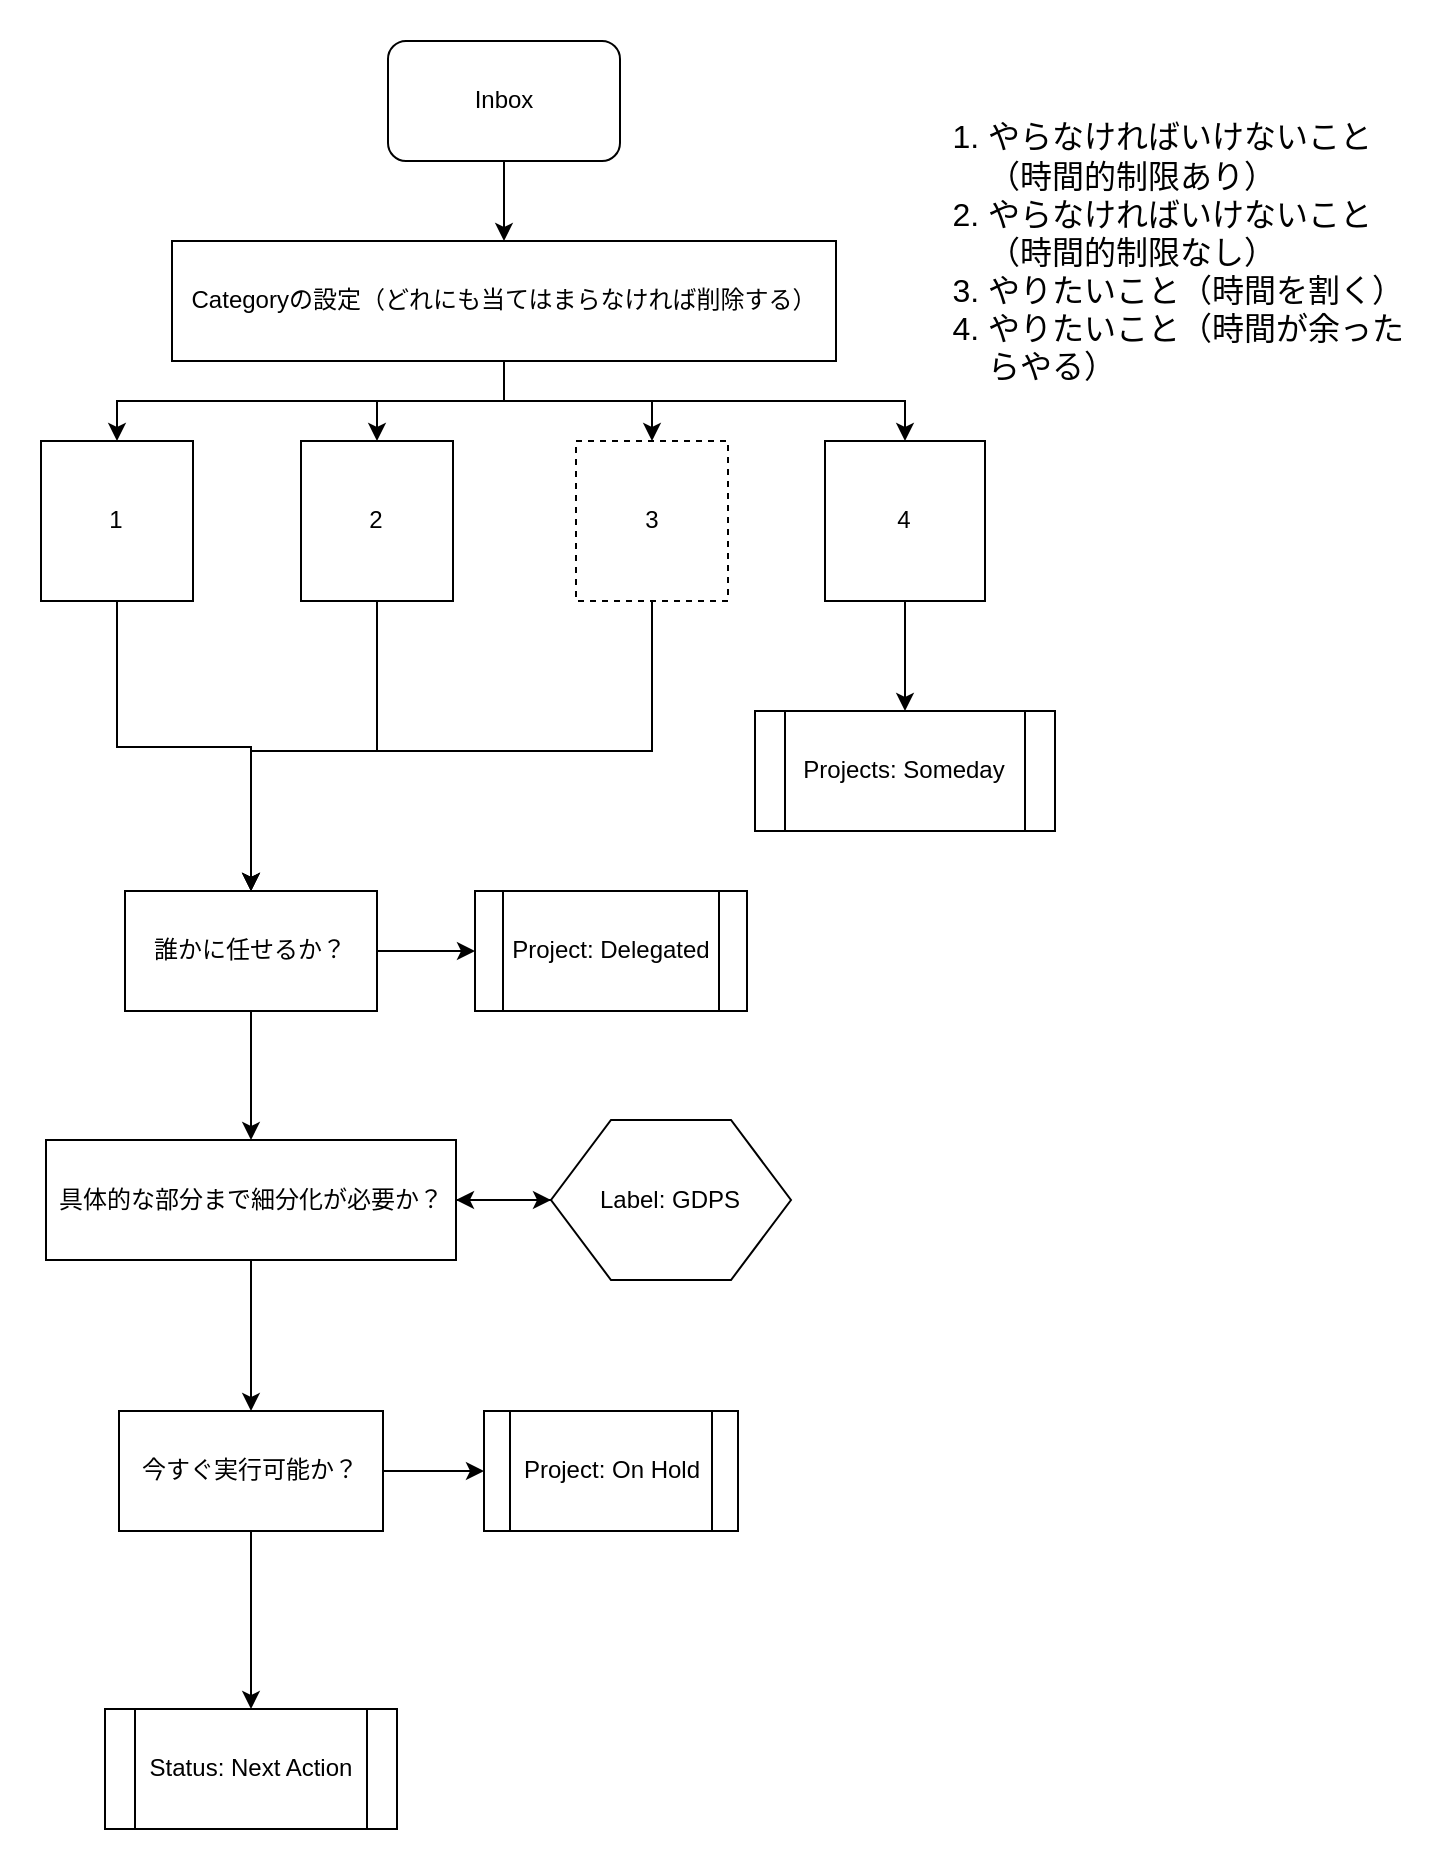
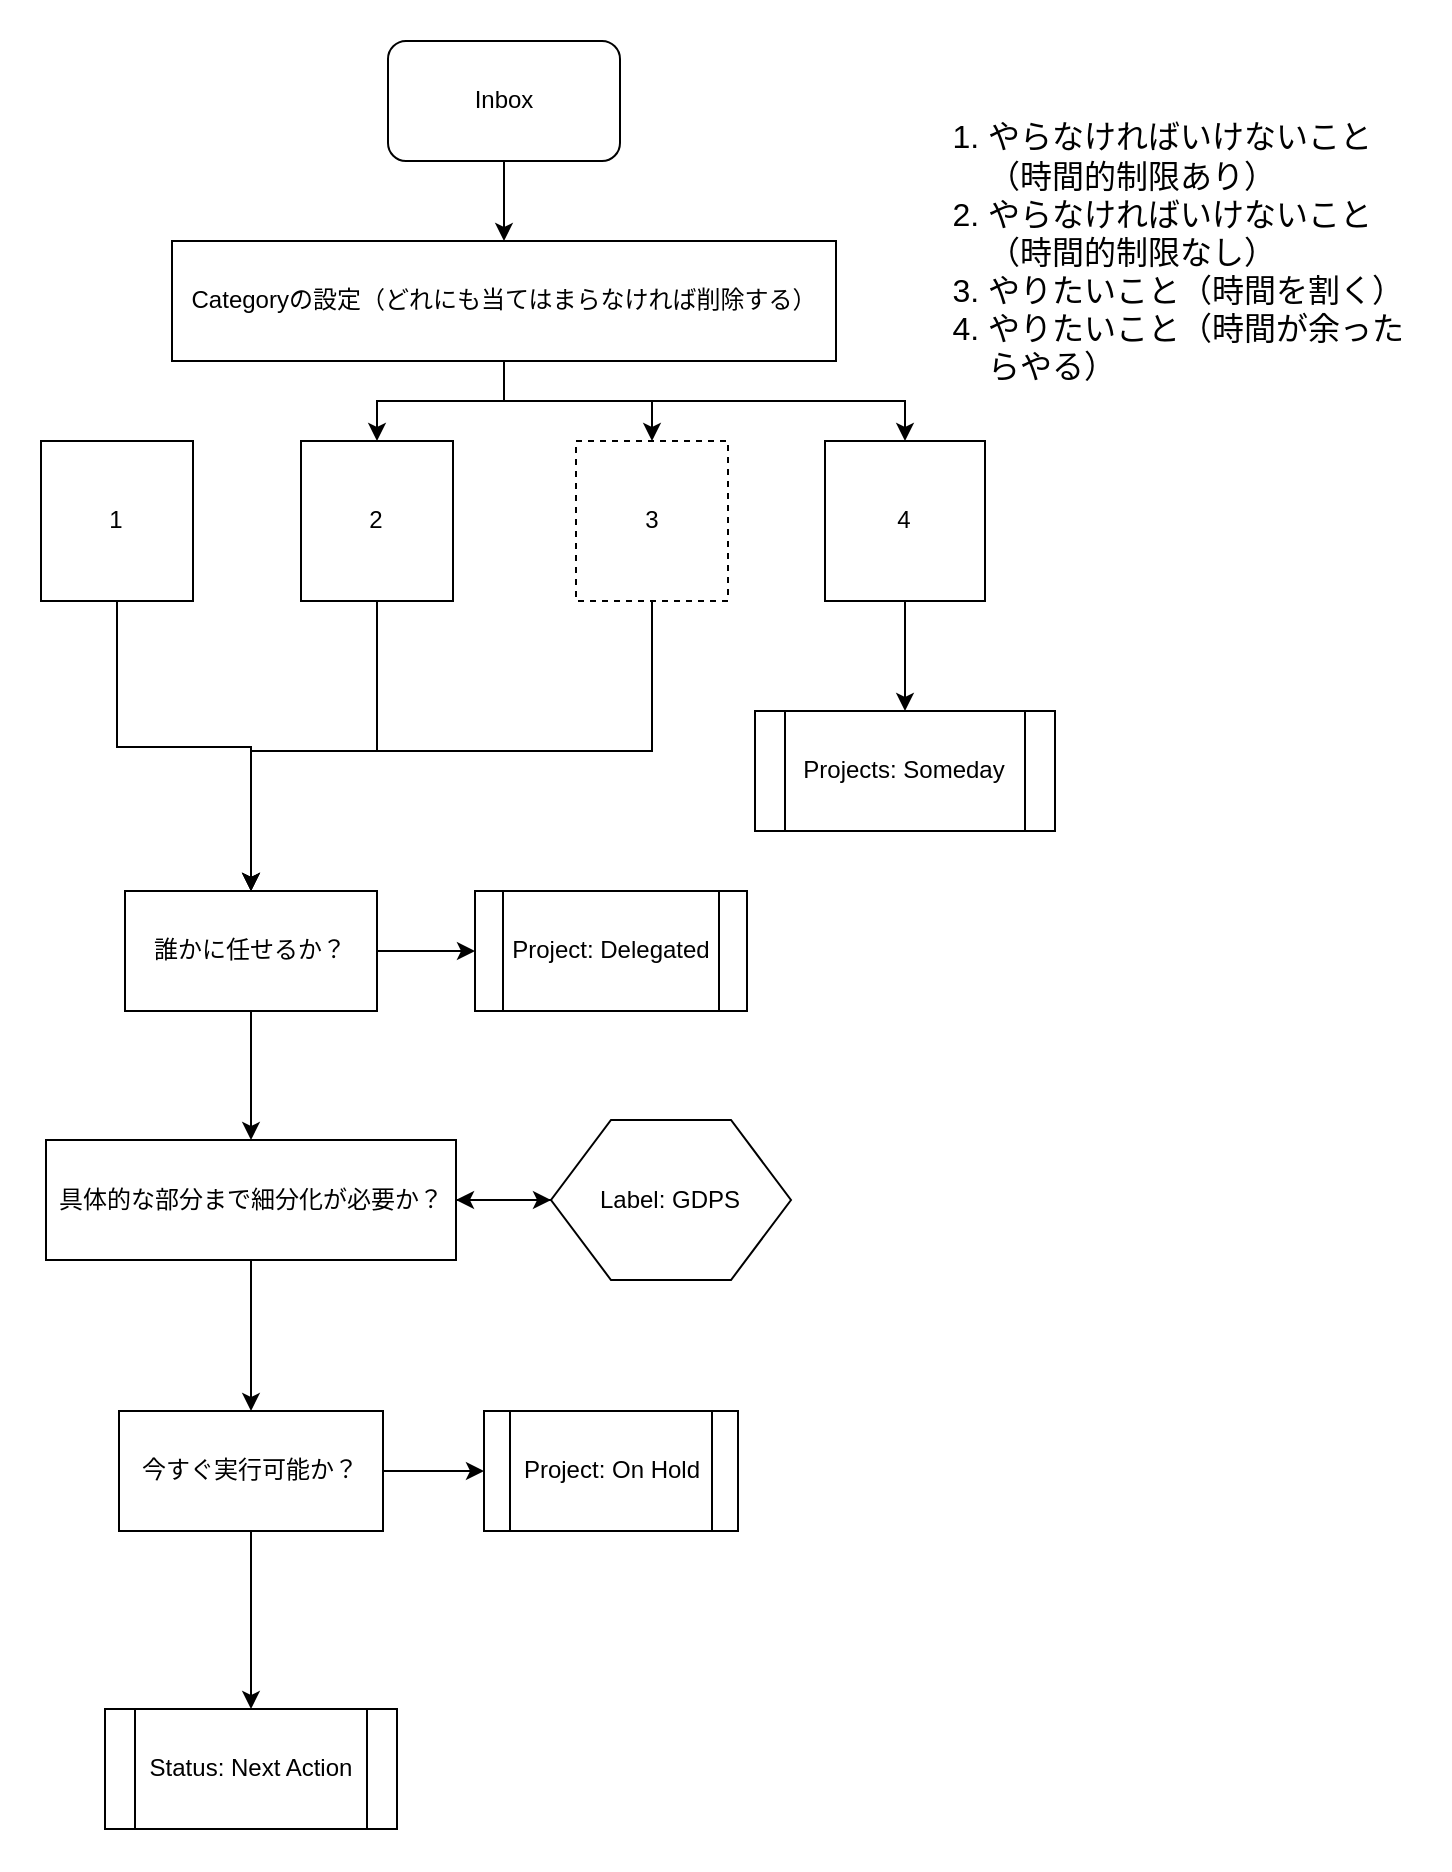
edge "Categoryの設定（どれにも当てはまらなければ削除する）" -> "1": removed
